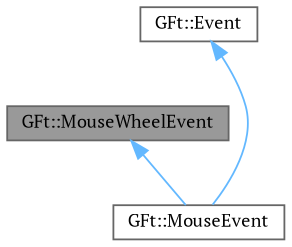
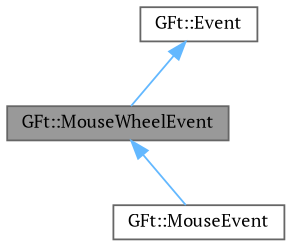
edge "GFt::MouseEvent" -> "GFt::Event": now "GFt::MouseWheelEvent" -> "GFt::Event"
